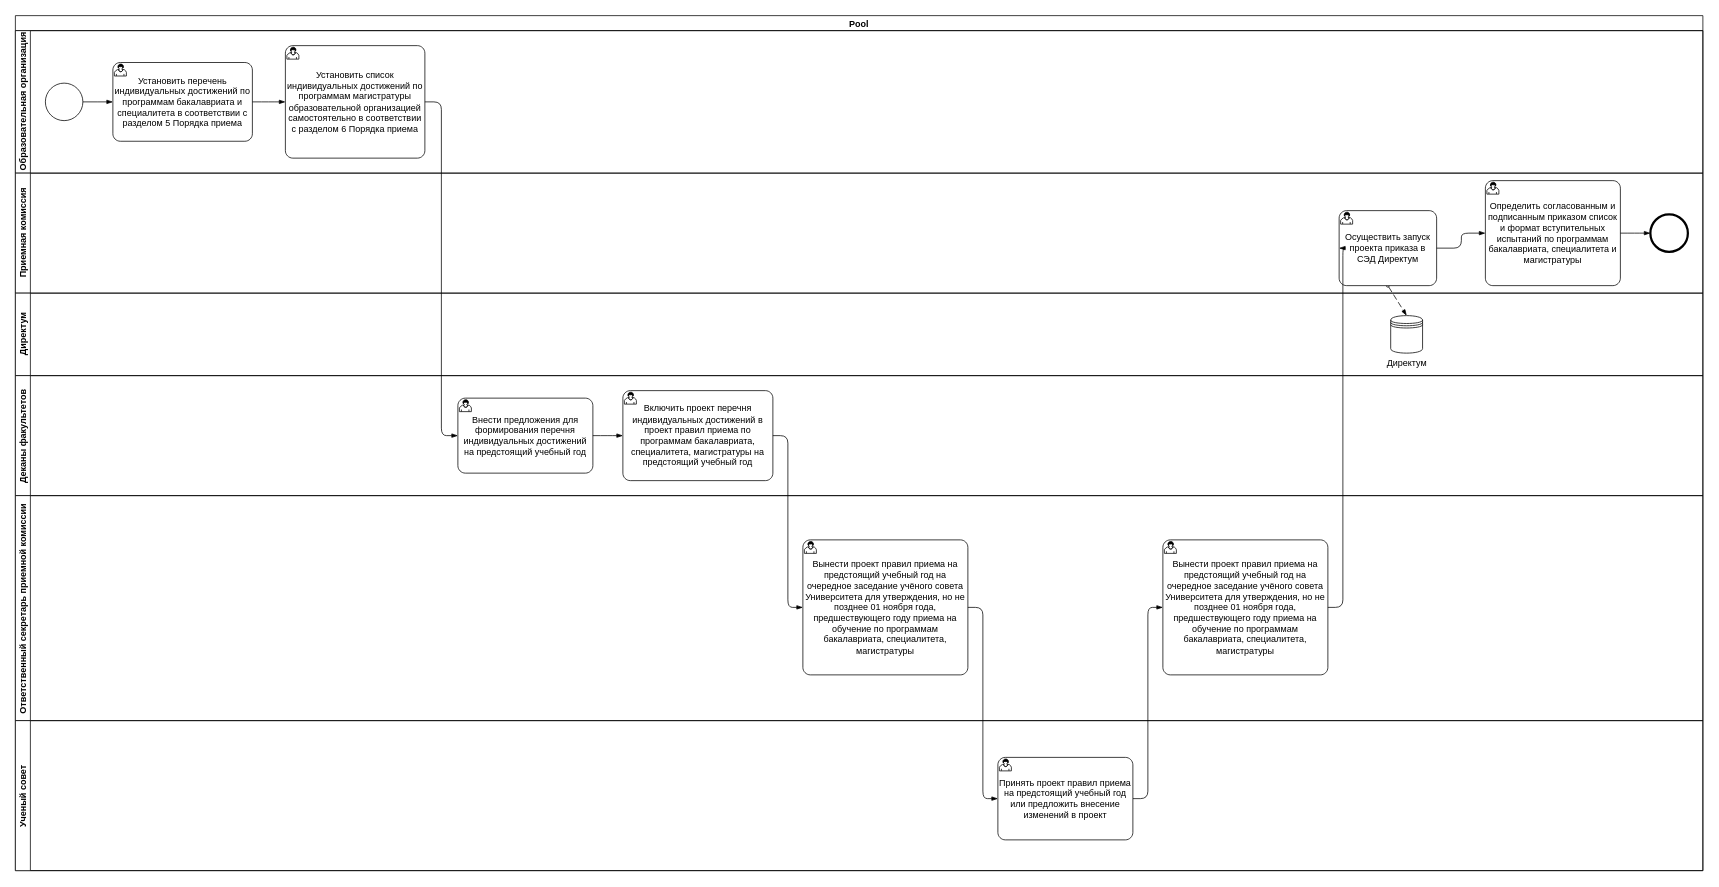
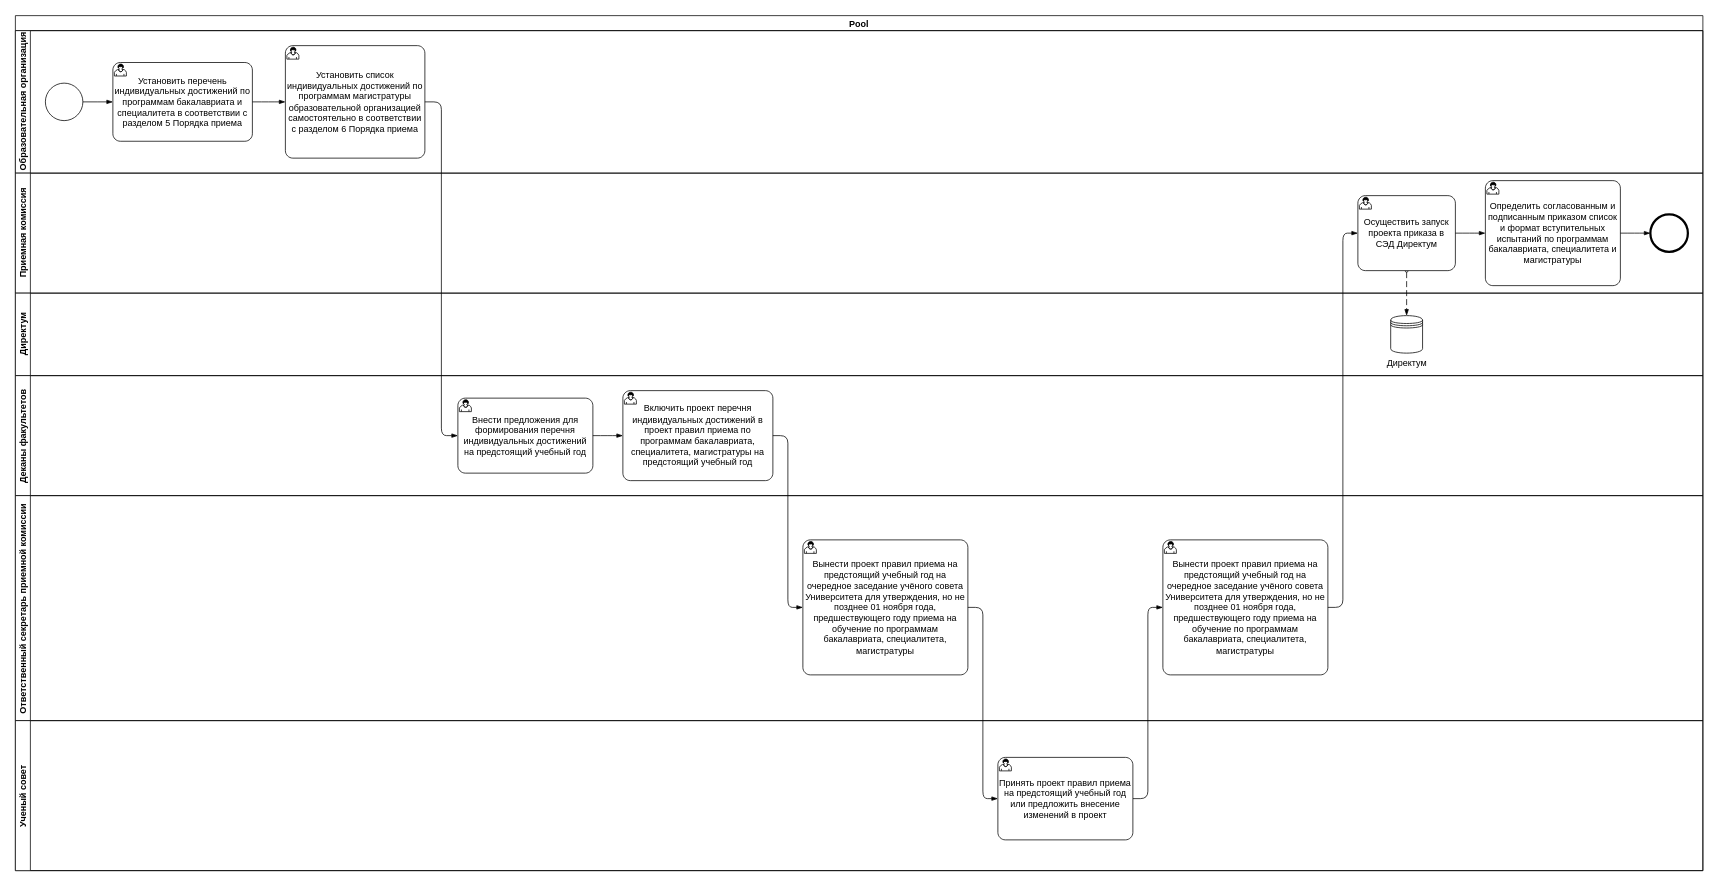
node "Осуществить запуск проекта приказа в СЭД Директум": moved (1388, 248) -> (1407, 233)
